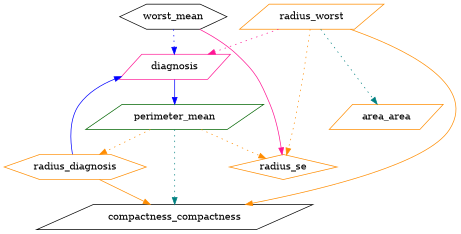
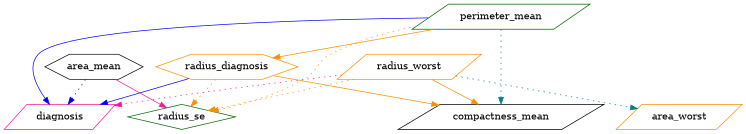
node "worst_mean": label "worst_mean" -> "area_mean"
edge "radius_diagnosis" -> "radius_se": added
edge "diagnosis" -> "perimeter_mean": reversed
node "area_area": label "area_area" -> "area_worst"
edge "perimeter_mean" -> "radius_diagnosis": style dotted -> solid
node "radius_se": color darkorange -> darkgreen
node "compactness_compactness": label "compactness_compactness" -> "compactness_mean"
